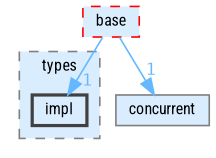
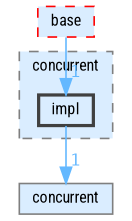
edge "base" -> "concurrent": now "impl" -> "concurrent"
cluster "types": label "types" -> "concurrent"
